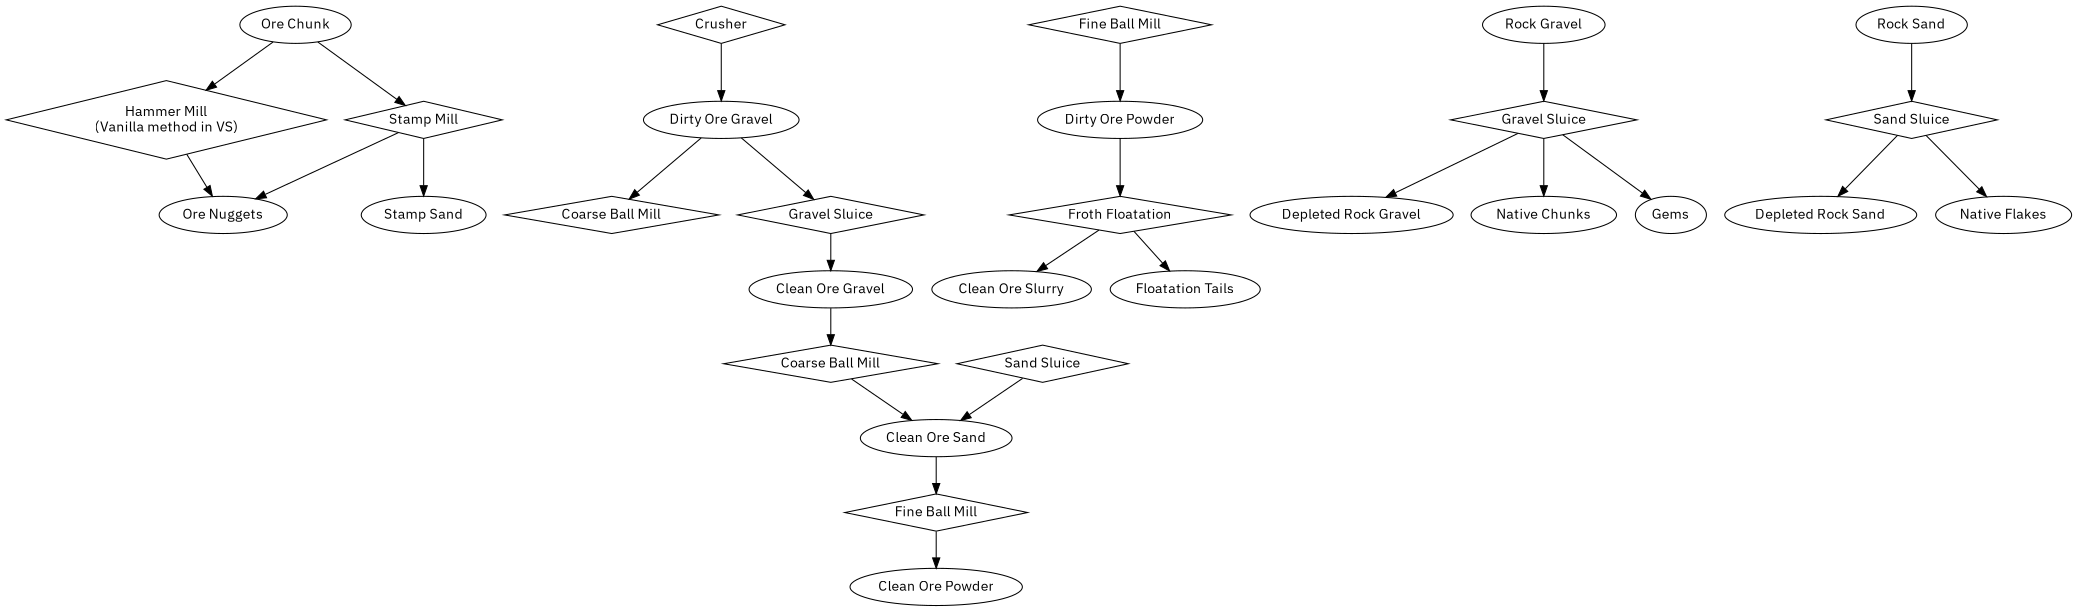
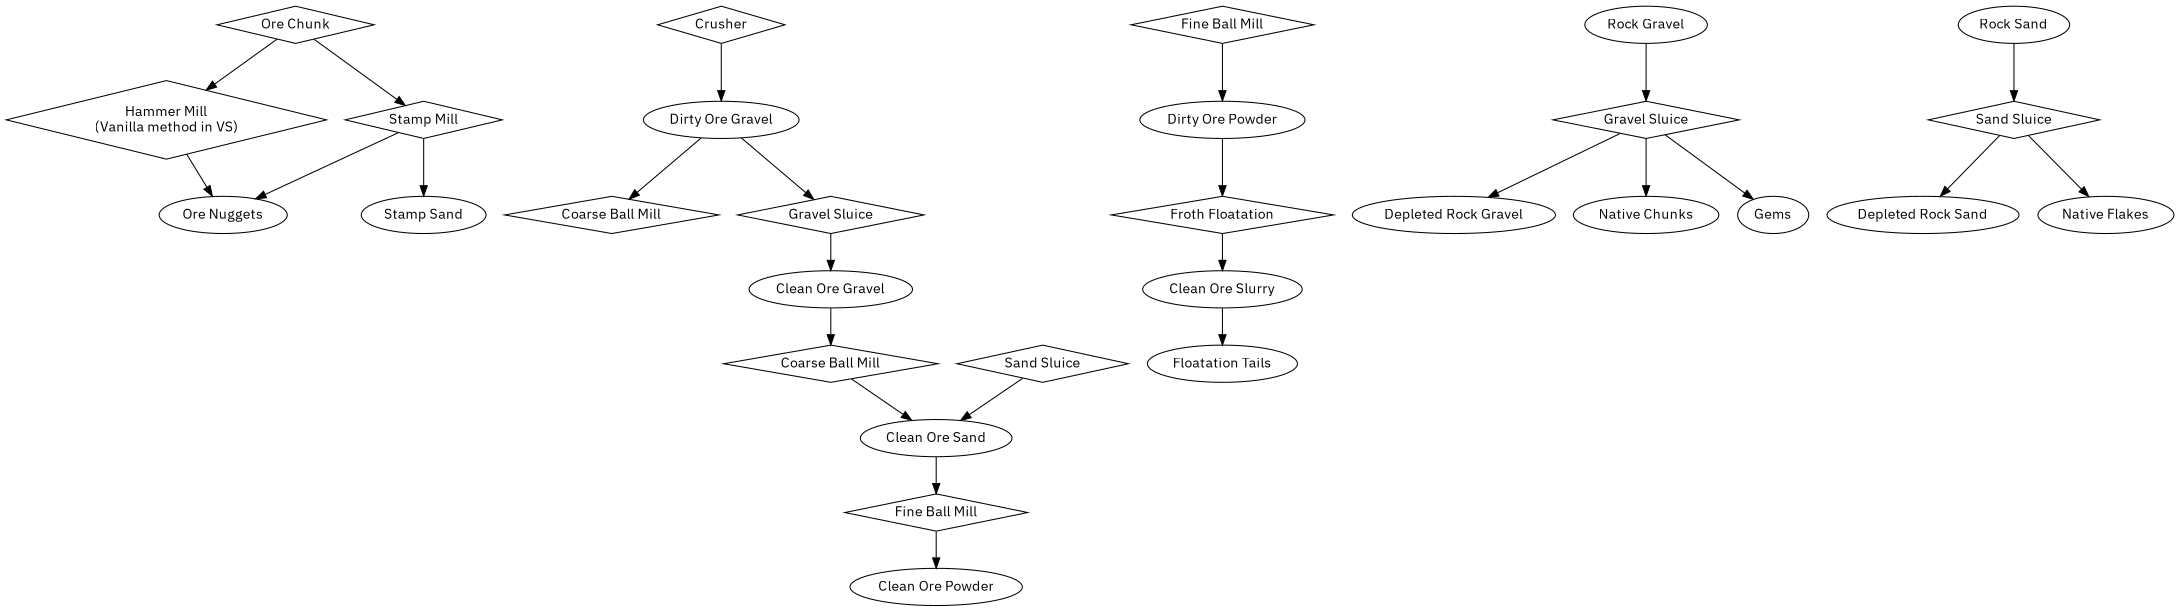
node "Ore Chunk": shape ellipse -> diamond
edge "Froth Floatation" -> "Floatation Tails": now "Clean Ore Slurry" -> "Floatation Tails"
